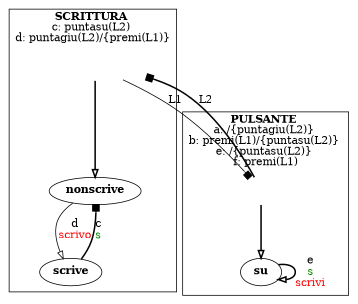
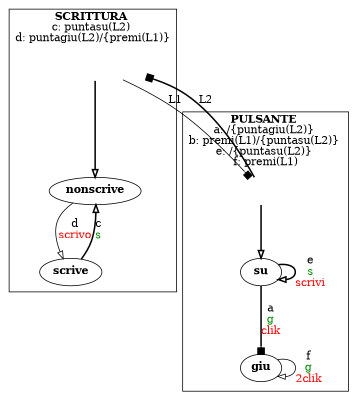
edge "scrive" -> "nonscrive": arrowhead box -> onormal
node "giu": added
